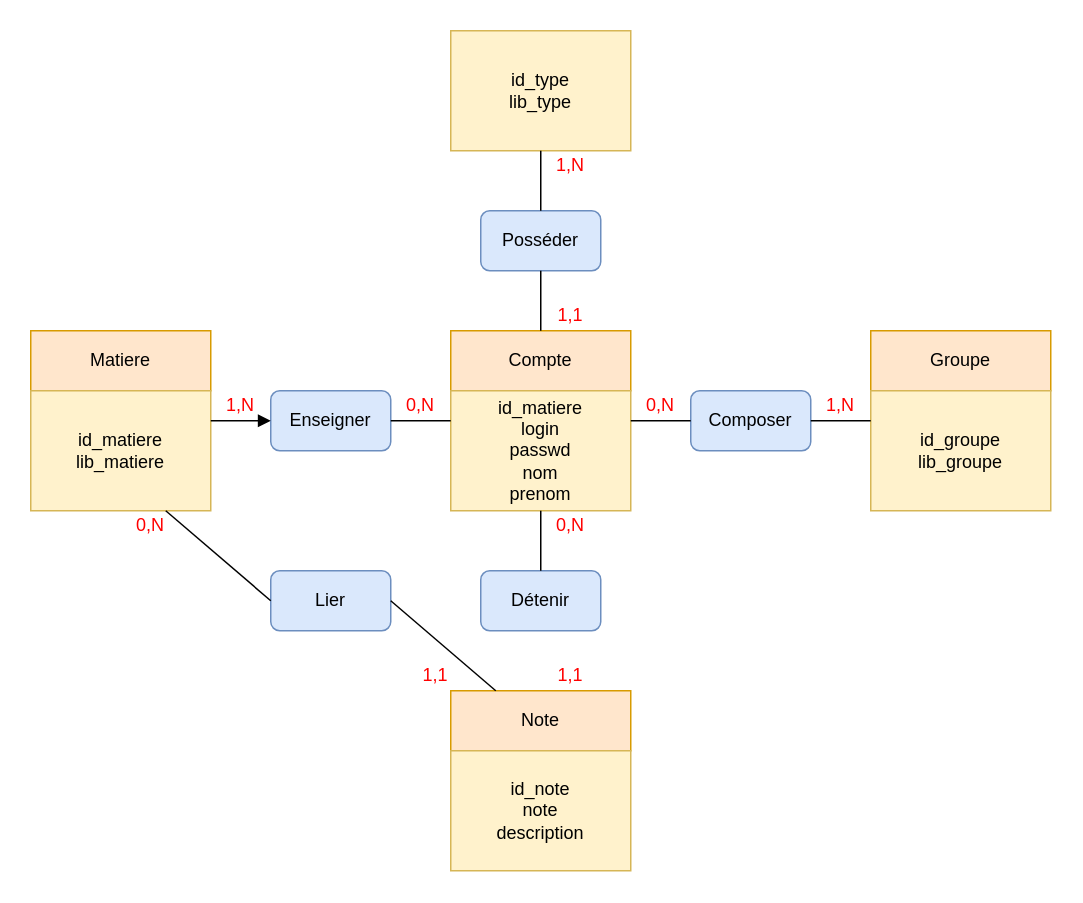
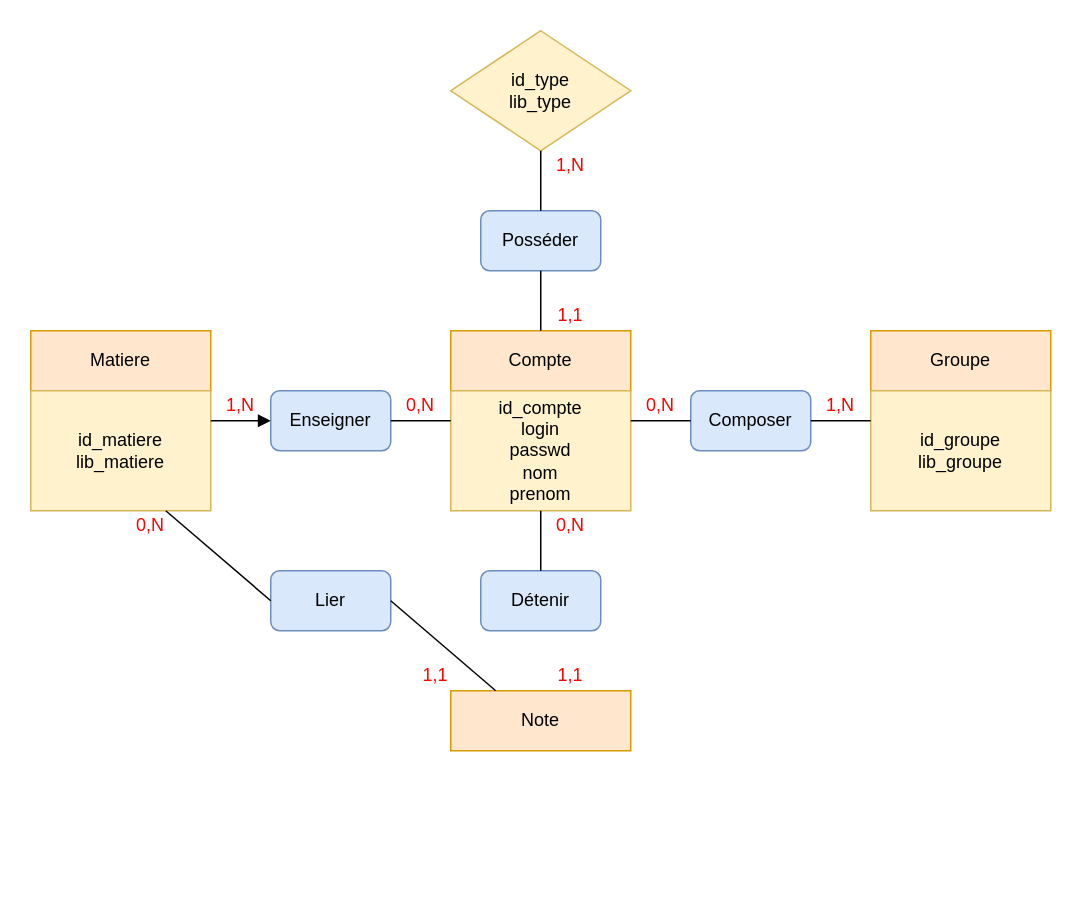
node "id_type lib_type": shape rectangle -> diamond
node "id_matiere login passwd nom prenom": label "id_matiere login passwd nom prenom" -> "id_compte login passwd nom prenom"
node "id_note note description": removed
